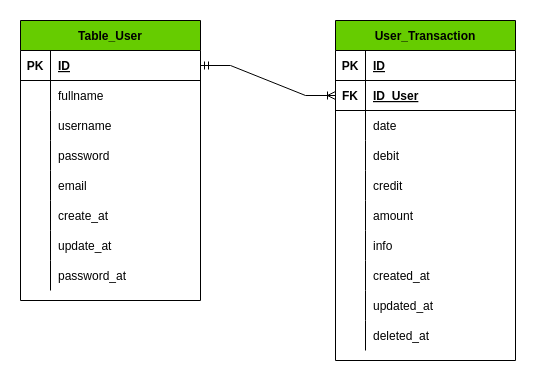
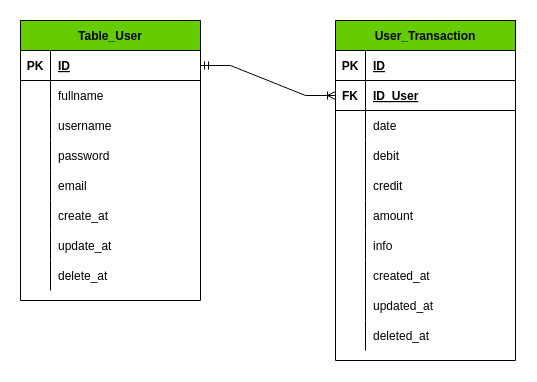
node "password_at": label "password_at" -> "delete_at"
